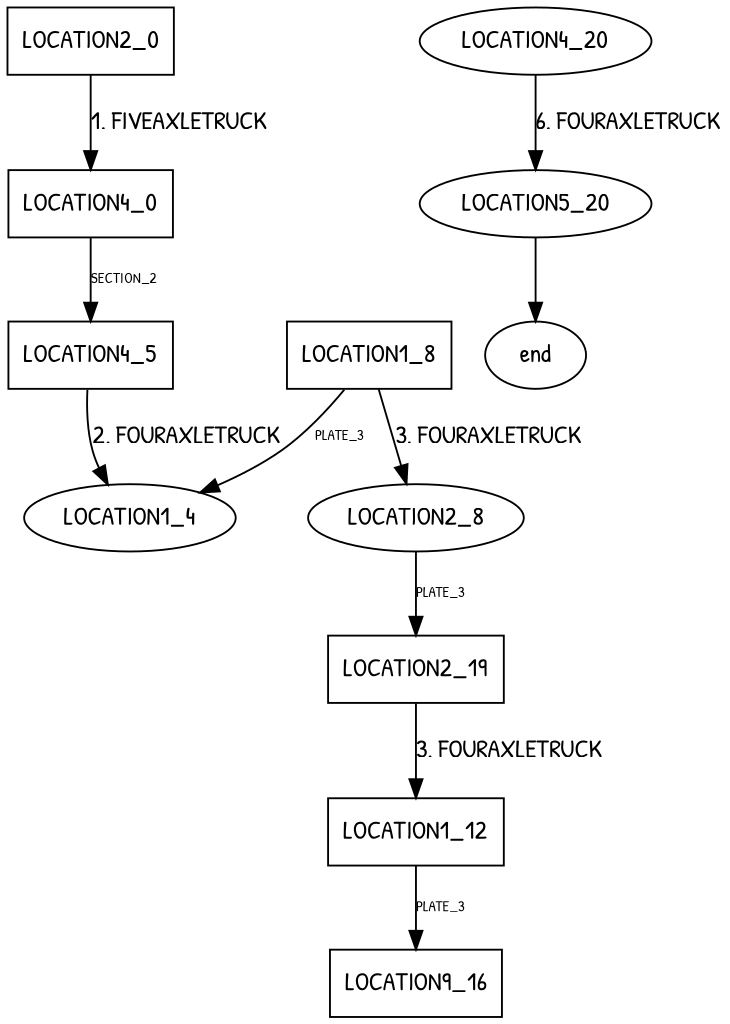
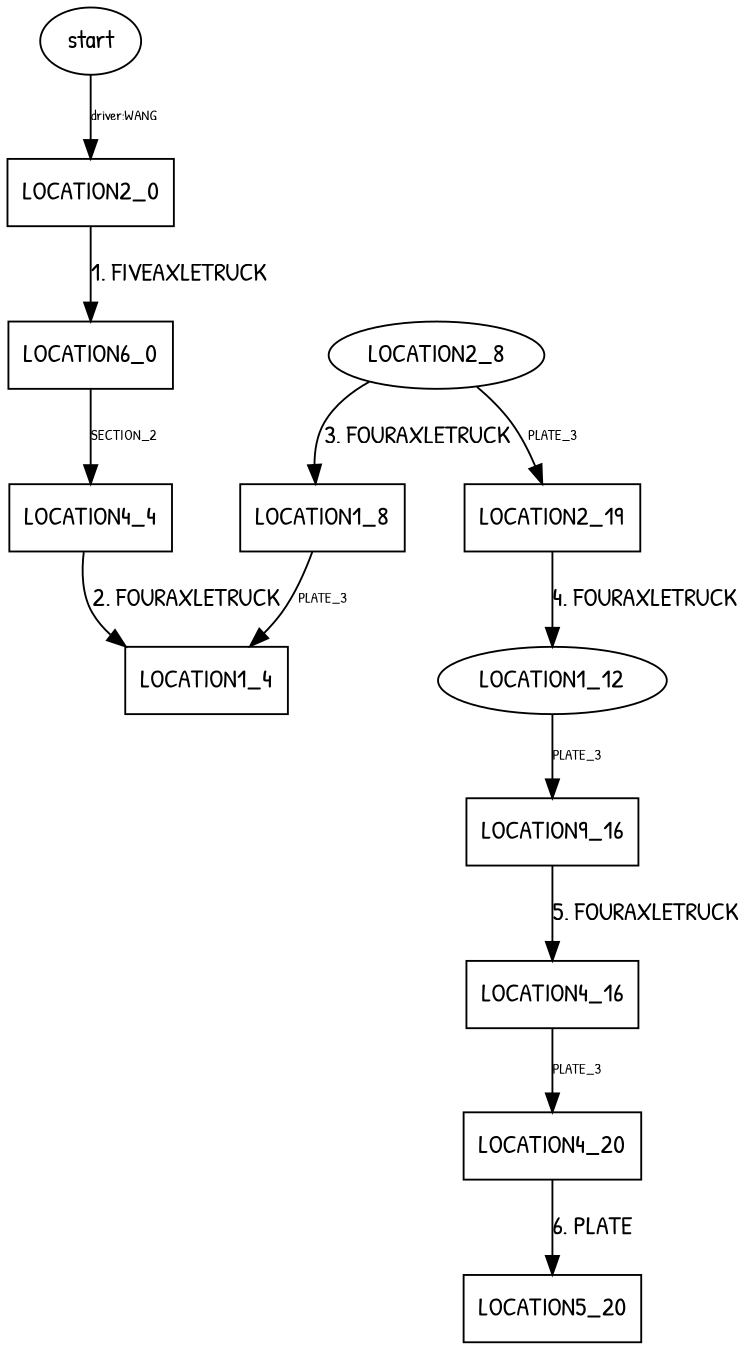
node "start": added
node "LOCATION4_20": shape ellipse -> box
edge "LOCATION4_20" -> "LOCATION5_20": label "6. FOURAXLETRUCK" -> "6. PLATE"
node "LOCATION4_0": label "LOCATION4_0" -> "LOCATION6_0"
node "LOCATION5_20": shape ellipse -> box
node "LOCATION4_5": label "LOCATION4_5" -> "LOCATION4_4"
node "end": removed
edge "LOCATION1_8" -> "LOCATION2_8": reversed
node "LOCATION1_4": shape ellipse -> box
edge "LOCATION2_19" -> "LOCATION1_12": label "3. FOURAXLETRUCK" -> "4. FOURAXLETRUCK"
node "LOCATION1_12": shape box -> ellipse
node "LOCATION4_16": added
